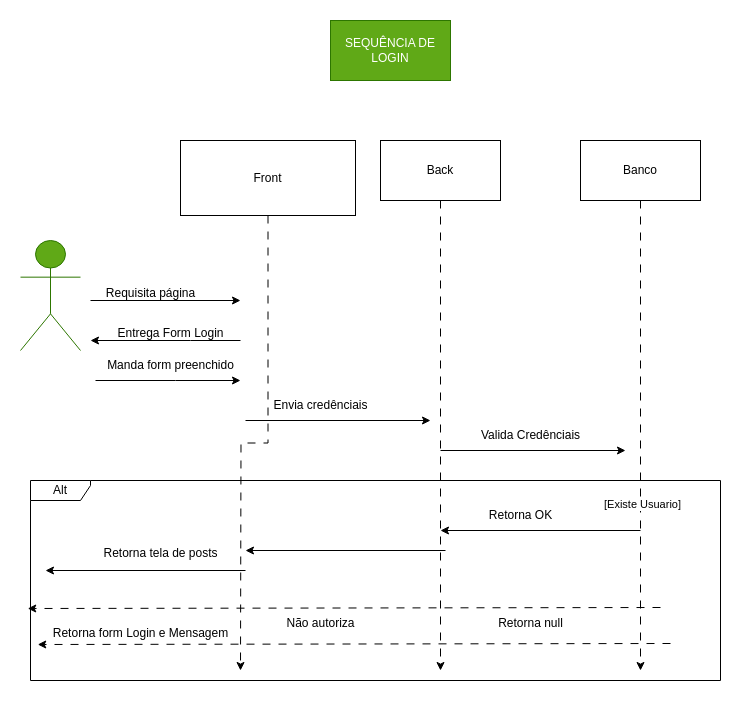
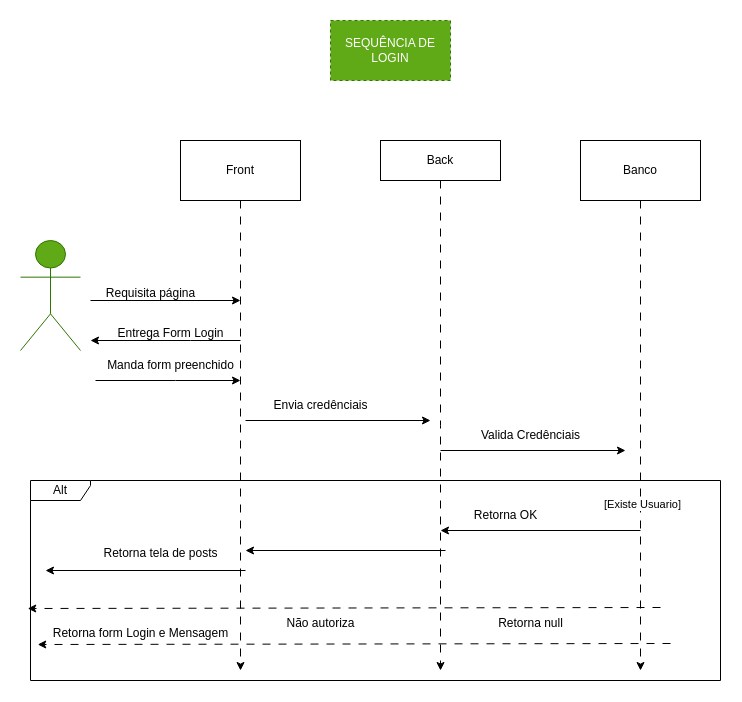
node "SEQUÊNCIA DE LOGIN": style solid -> dashed
node "Back": size 120x60 -> 120x40
node "Front": size 175x75 -> 120x60
node "Retorna OK": moved (521, 516) -> (506, 516)
